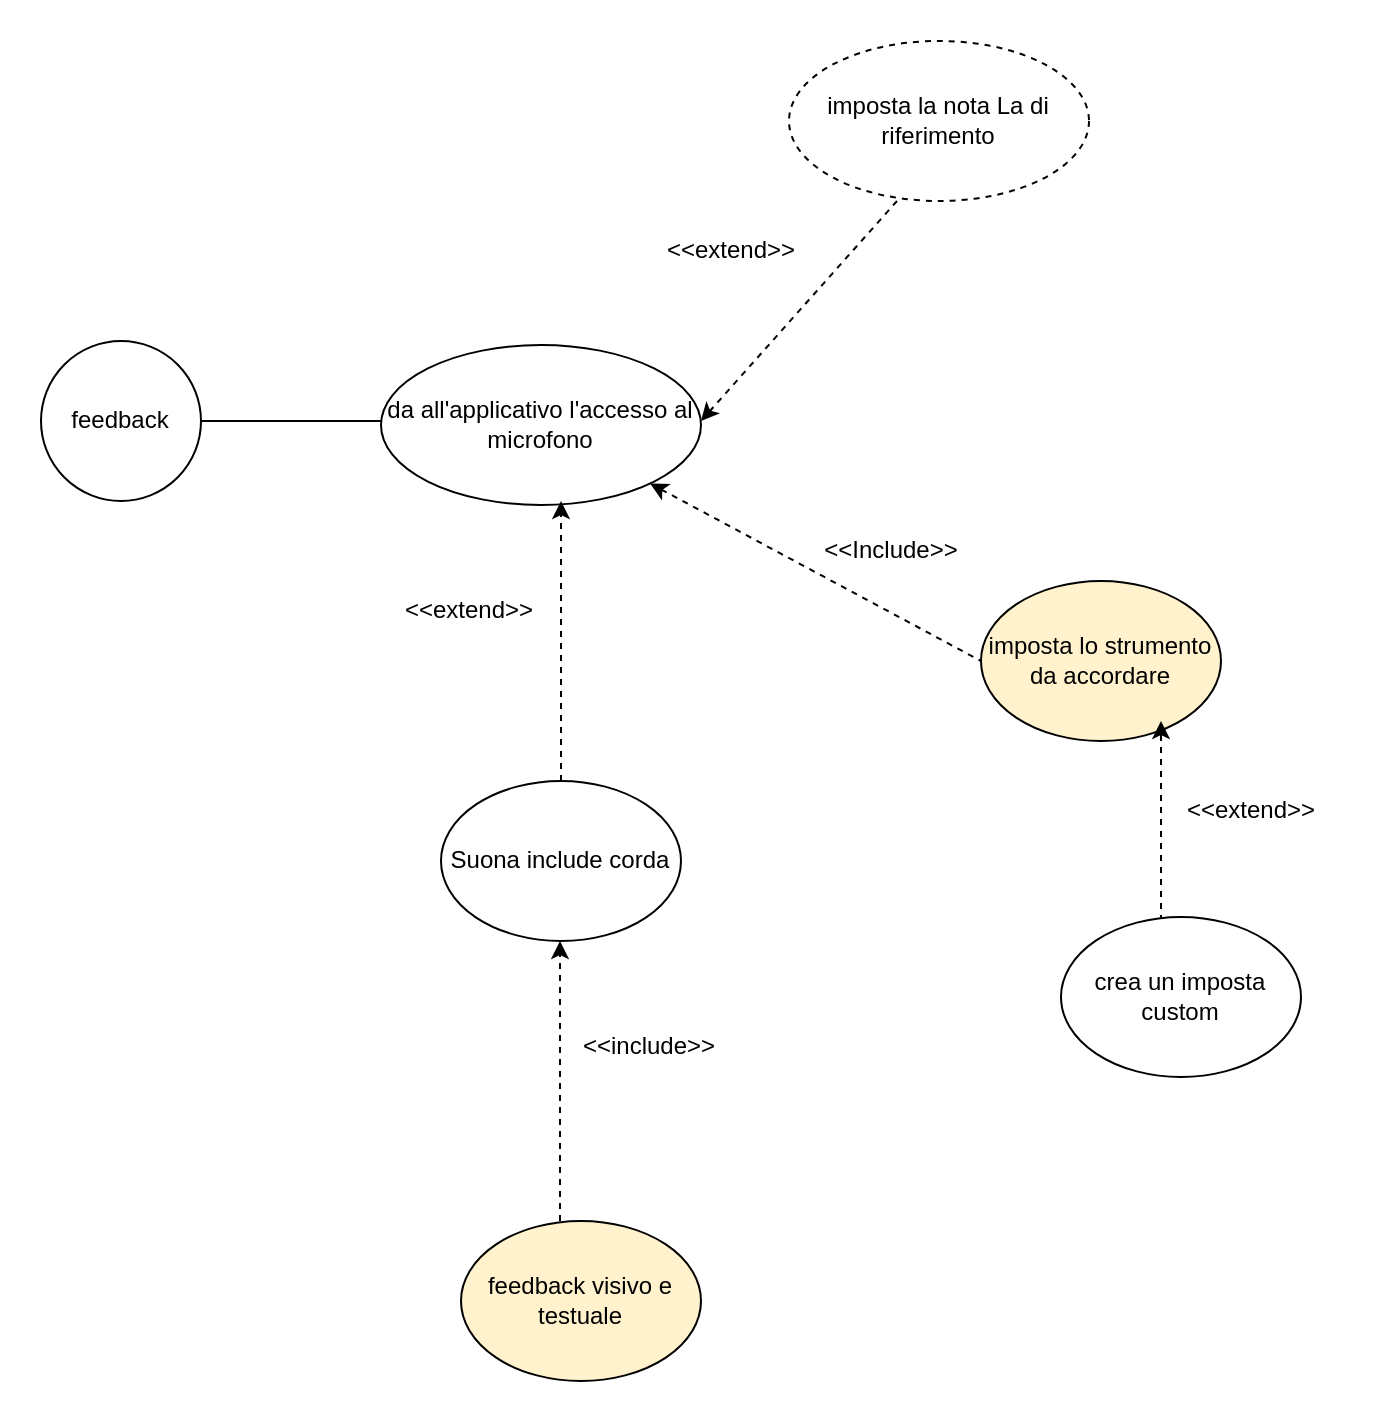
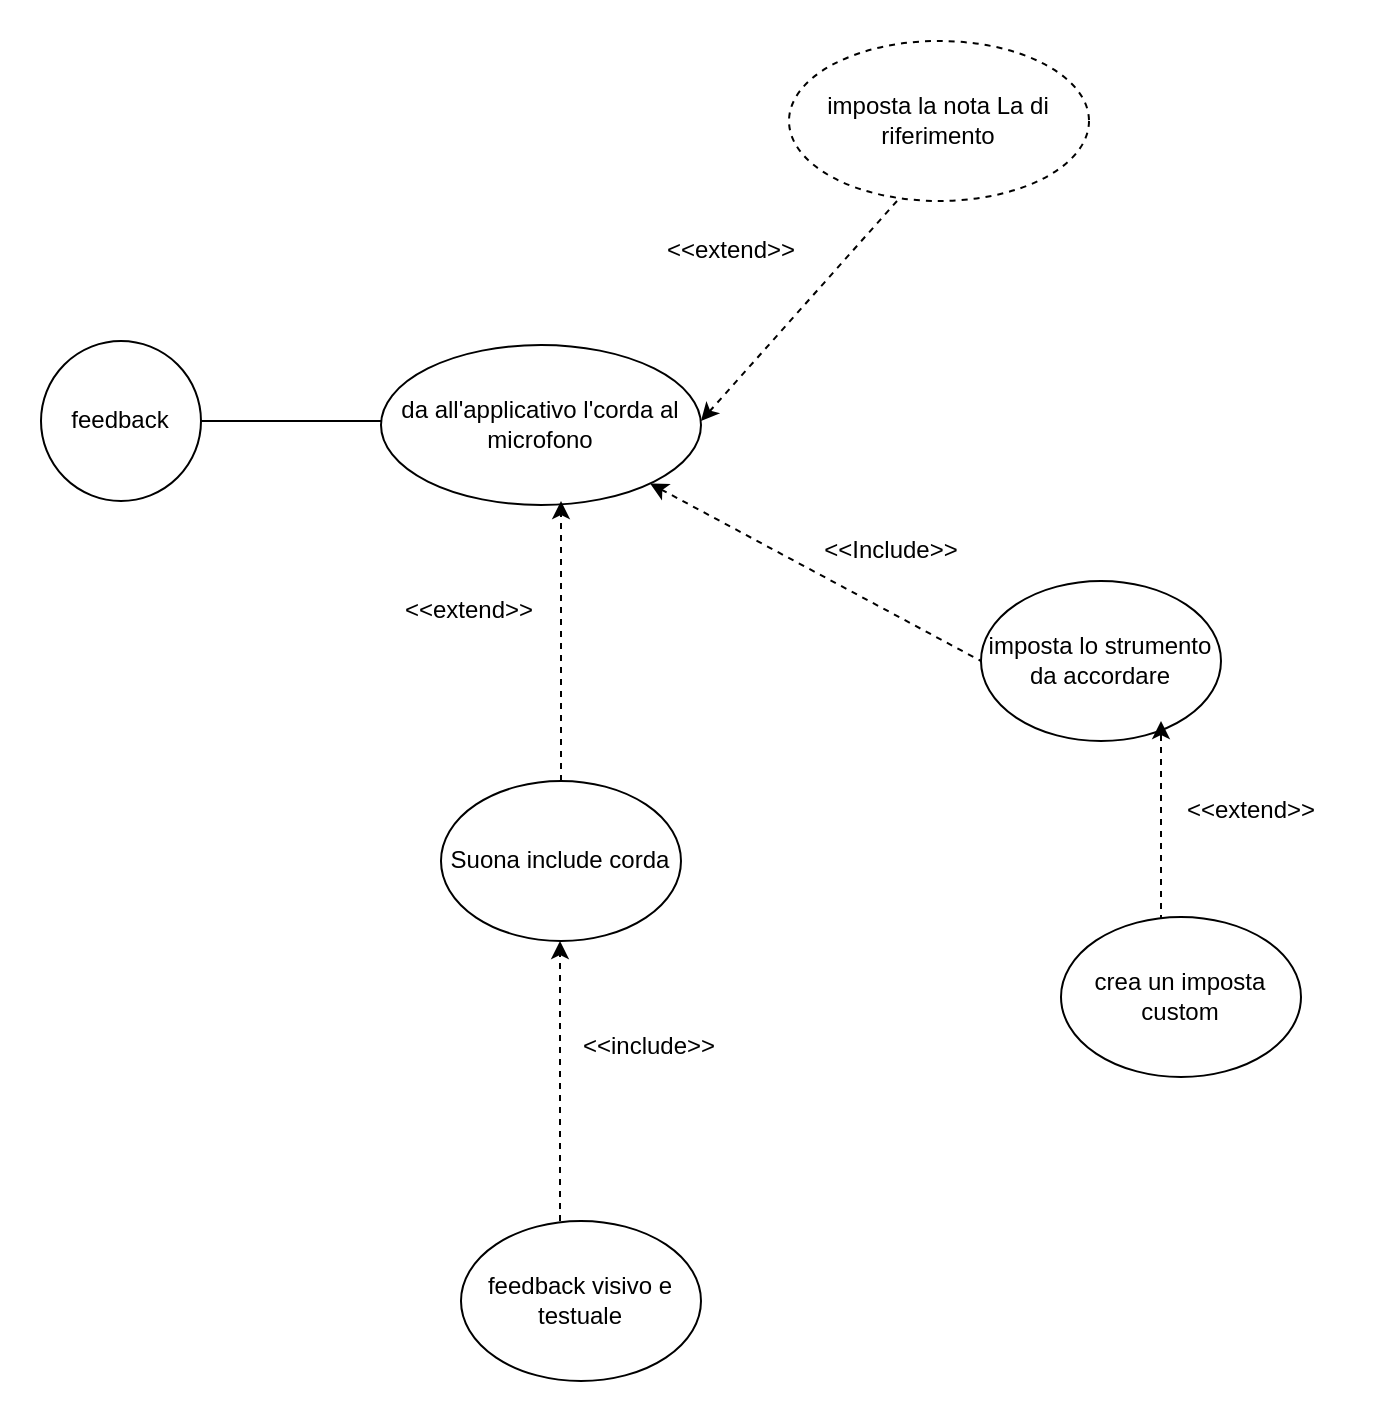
node "da all'applicativo l'accesso al microfono": label "da all'applicativo l'accesso al microfono" -> "da all'applicativo l'corda al microfono"
node "imposta lo strumento da accordare": fillcolor #fff2cc -> #ffffff
node "feedback visivo e testuale": fillcolor #fff2cc -> #ffffff
